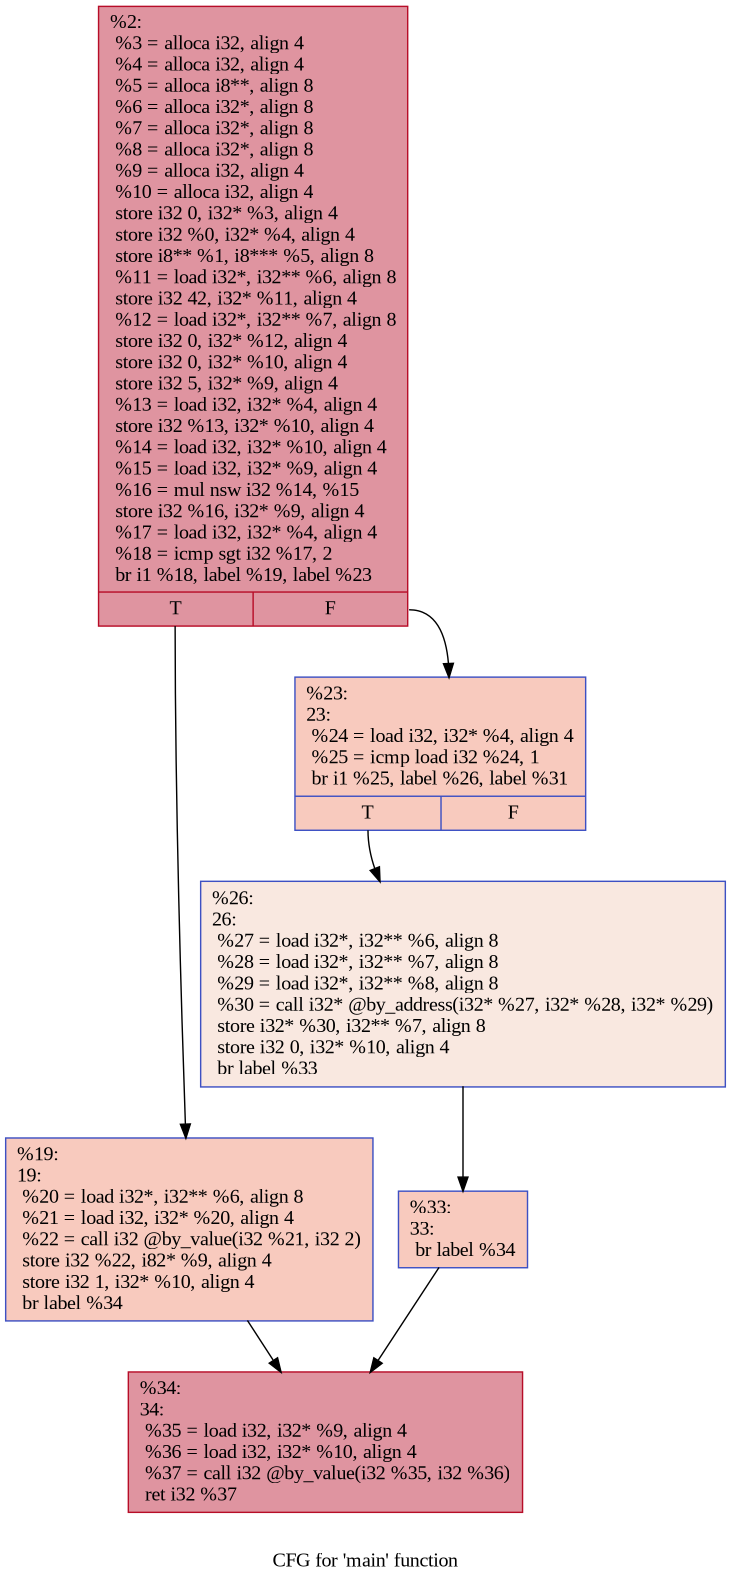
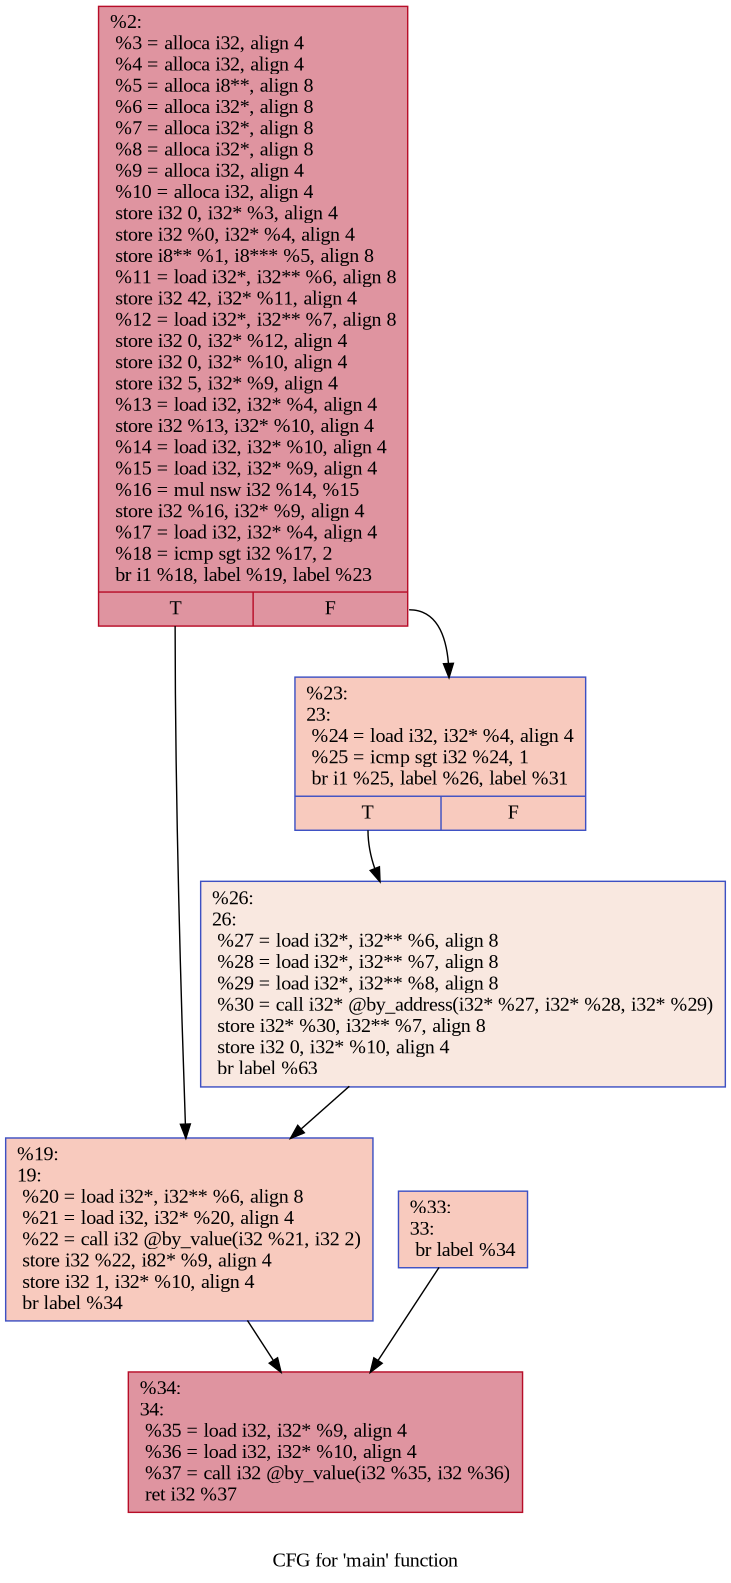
node "%23:": text "%25 = icmp load i32 %24, 1" -> "%25 = icmp sgt i32 %24, 1"
node "%26:": text "br label %33" -> "br label %63"
edge "%26:" -> "%33:": now "%26:" -> "%19:"
